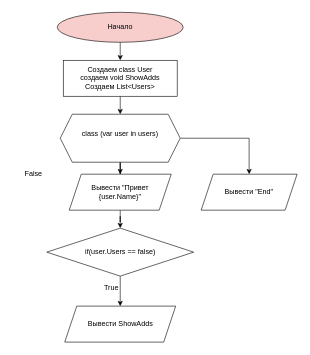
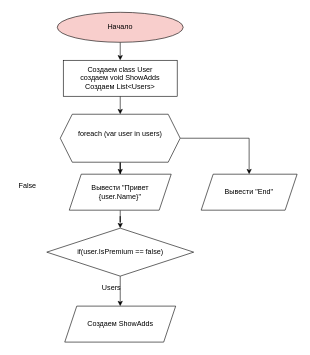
node "class (var user in users)": label "class (var user in users)" -> "foreach (var user in users)"
node "False": moved (33, 174) -> (27, 186)
node "if(user.Users == false)": label "if(user.Users == false)" -> "if(user.IsPremium == false)"
node "True": label "True" -> "Users"
node "Вывести ShowAdds": label "Вывести ShowAdds" -> "Создаем ShowAdds"
